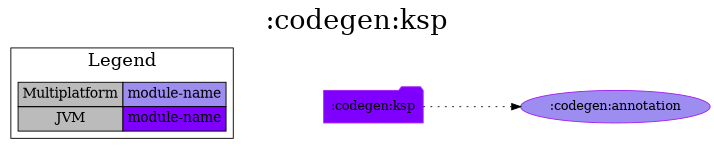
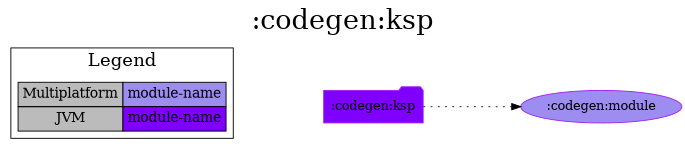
node ":codegen:annotation": label ":codegen:annotation" -> ":codegen:module"
